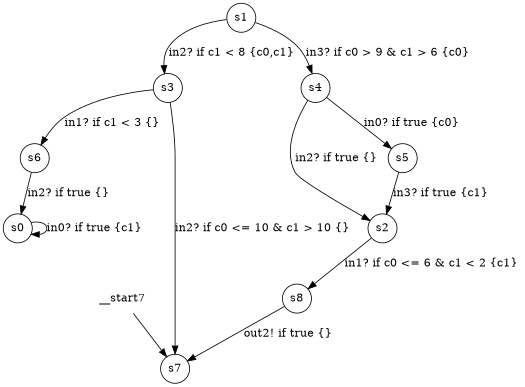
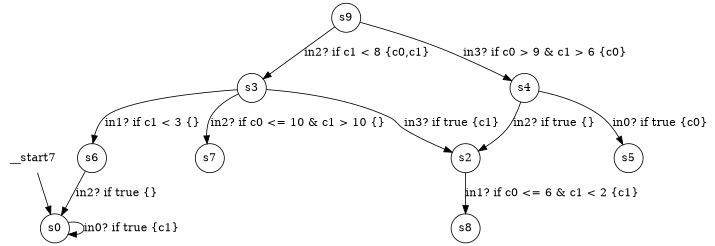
node "s1": label "s1" -> "s9"
edge "s5" -> "s2": now "s3" -> "s2"
edge "__start7" -> "s7": now "__start7" -> "s0"
edge "s8" -> "s7": removed, label "out2! if true {}"
